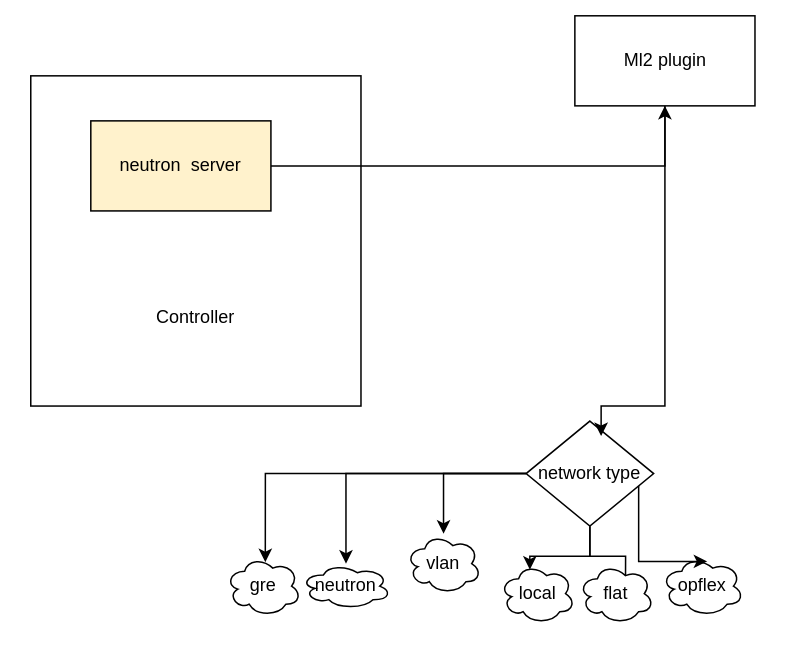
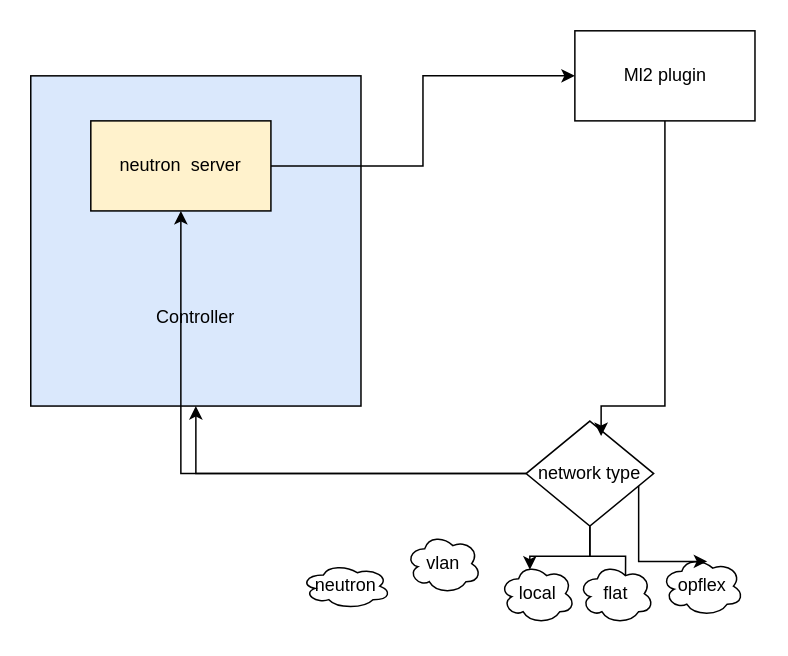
node "Ml2 plugin": moved (665, 61) -> (665, 76)
node "Controller": fillcolor #ffffff -> #dae8fc
edge "network type" -> "vlan": now "network type" -> "Controller"
edge "network type" -> "gre": removed
edge "network type" -> "neutron": now "network type" -> "neutron server"
node "gre": removed
